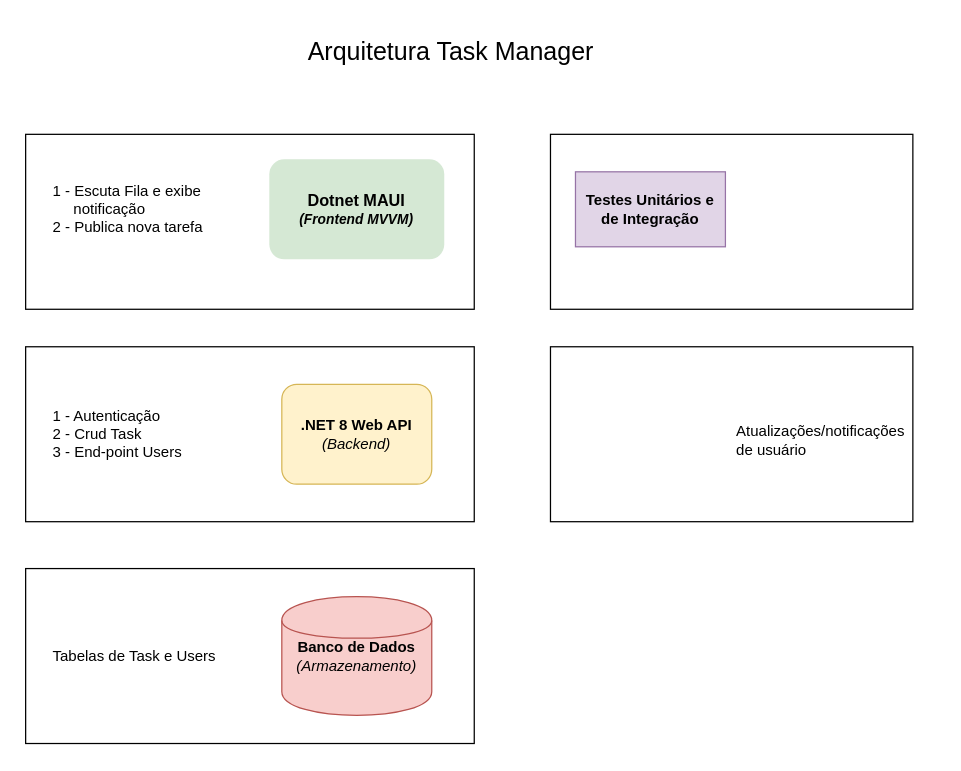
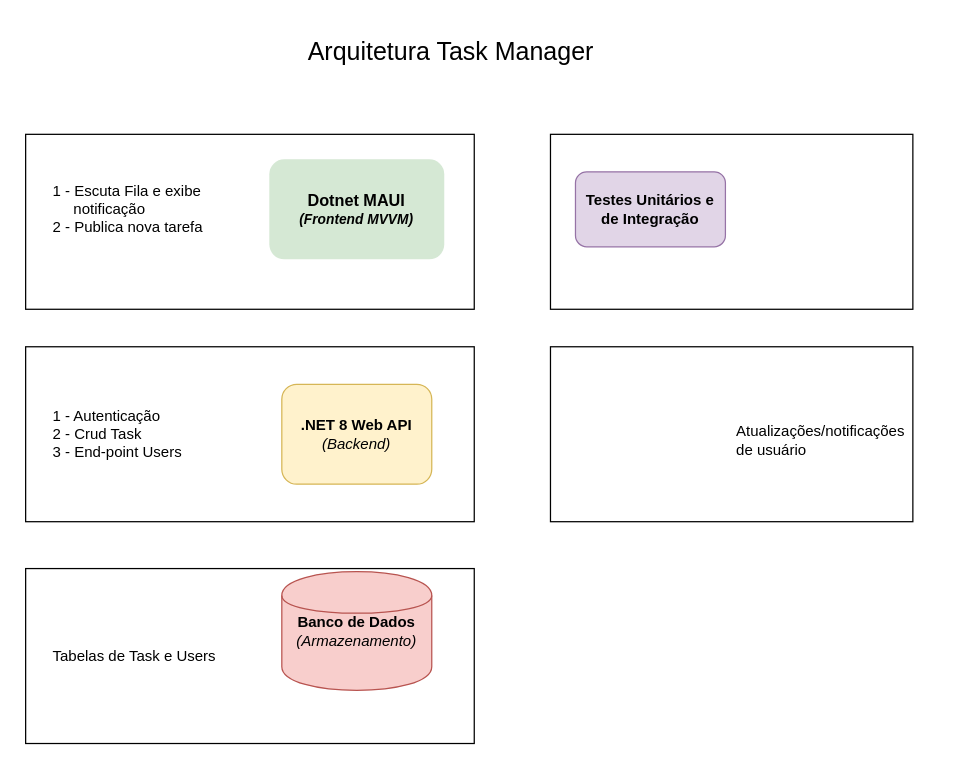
node "Testes Unitários e de Integração": shape rectangle -> rounded rectangle
node "Banco de Dados (Armazenamento)": moved (357, 656) -> (357, 631)
